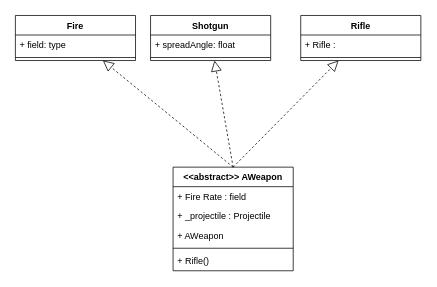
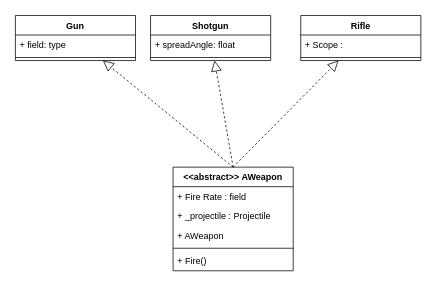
node "Fire": label "Fire" -> "Gun"
node "+ Rifle :": label "+ Rifle :" -> "+ Scope :"
node "+ Rifle()": label "+ Rifle()" -> "+ Fire()"
